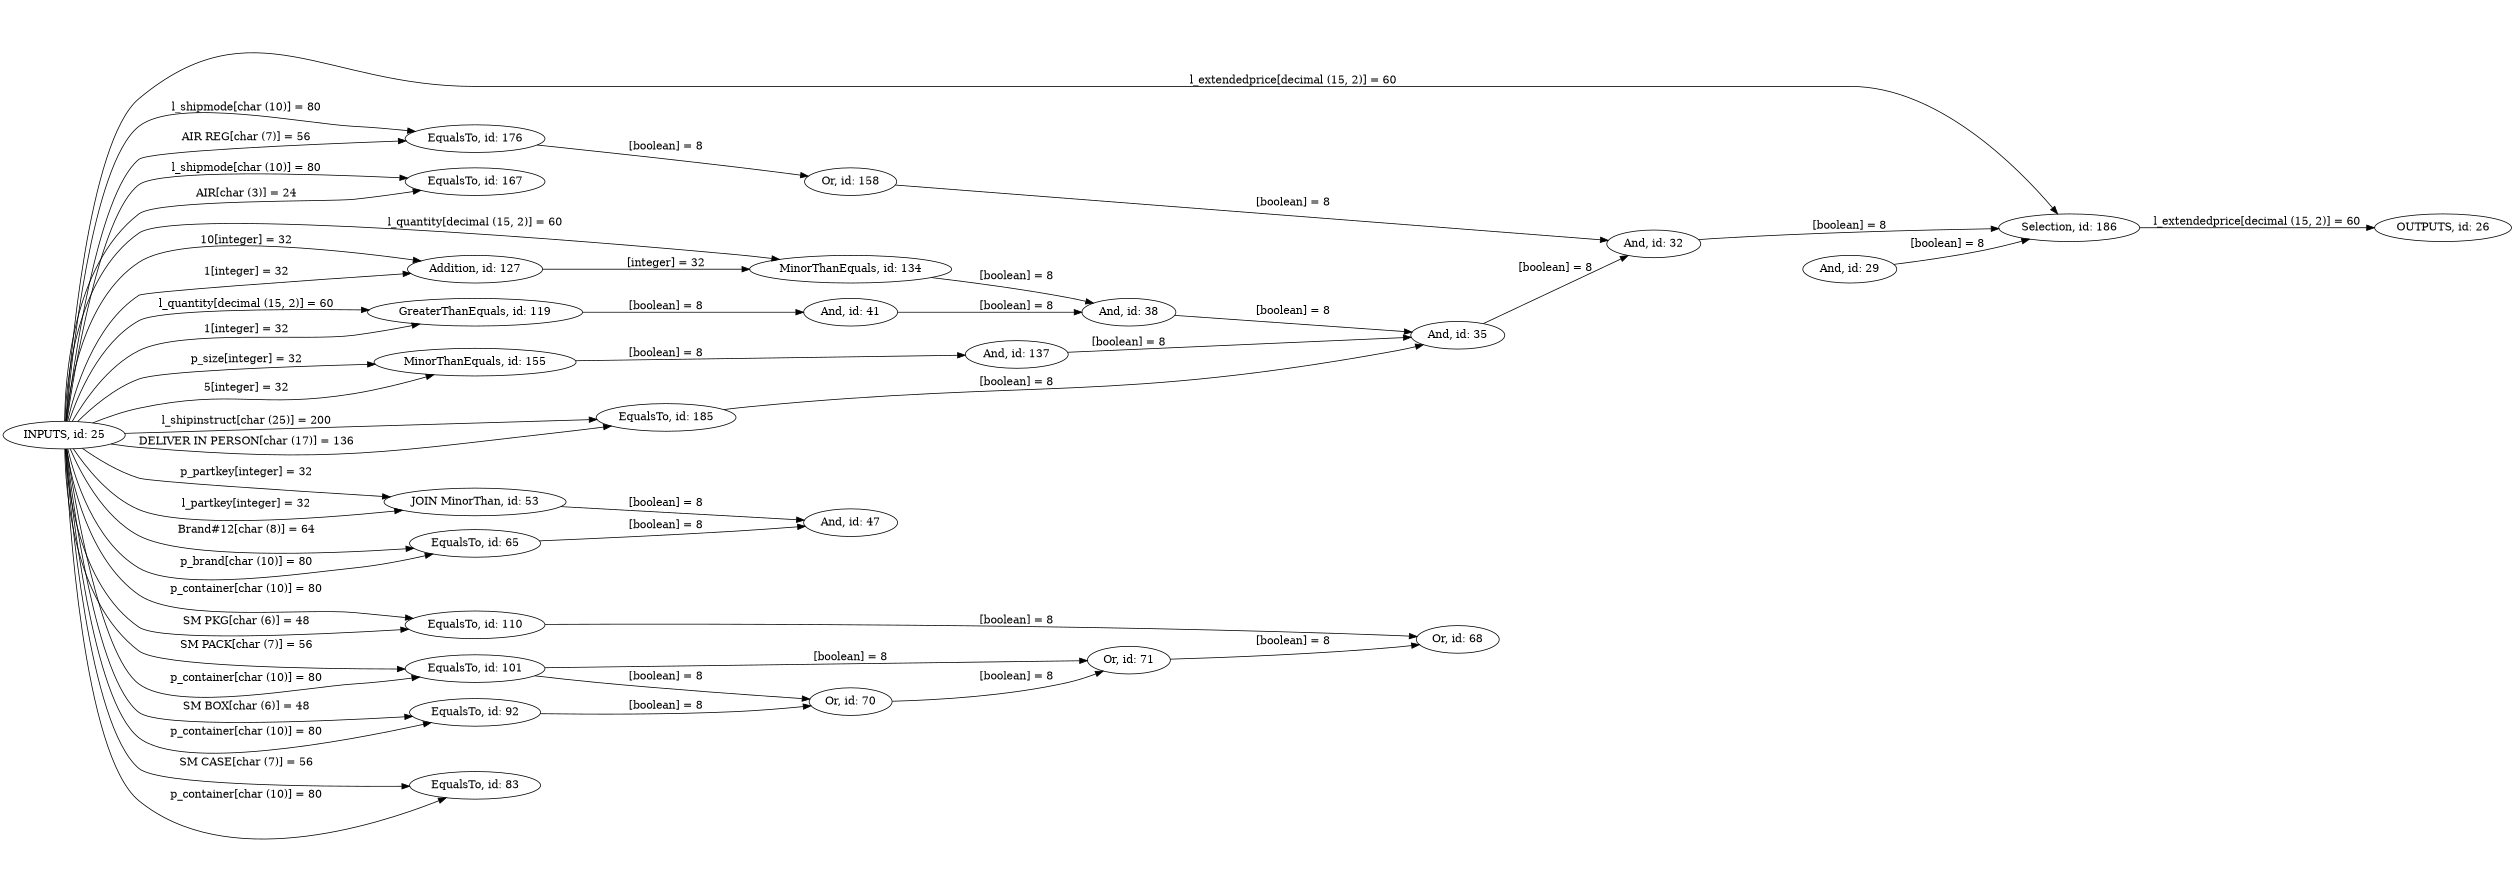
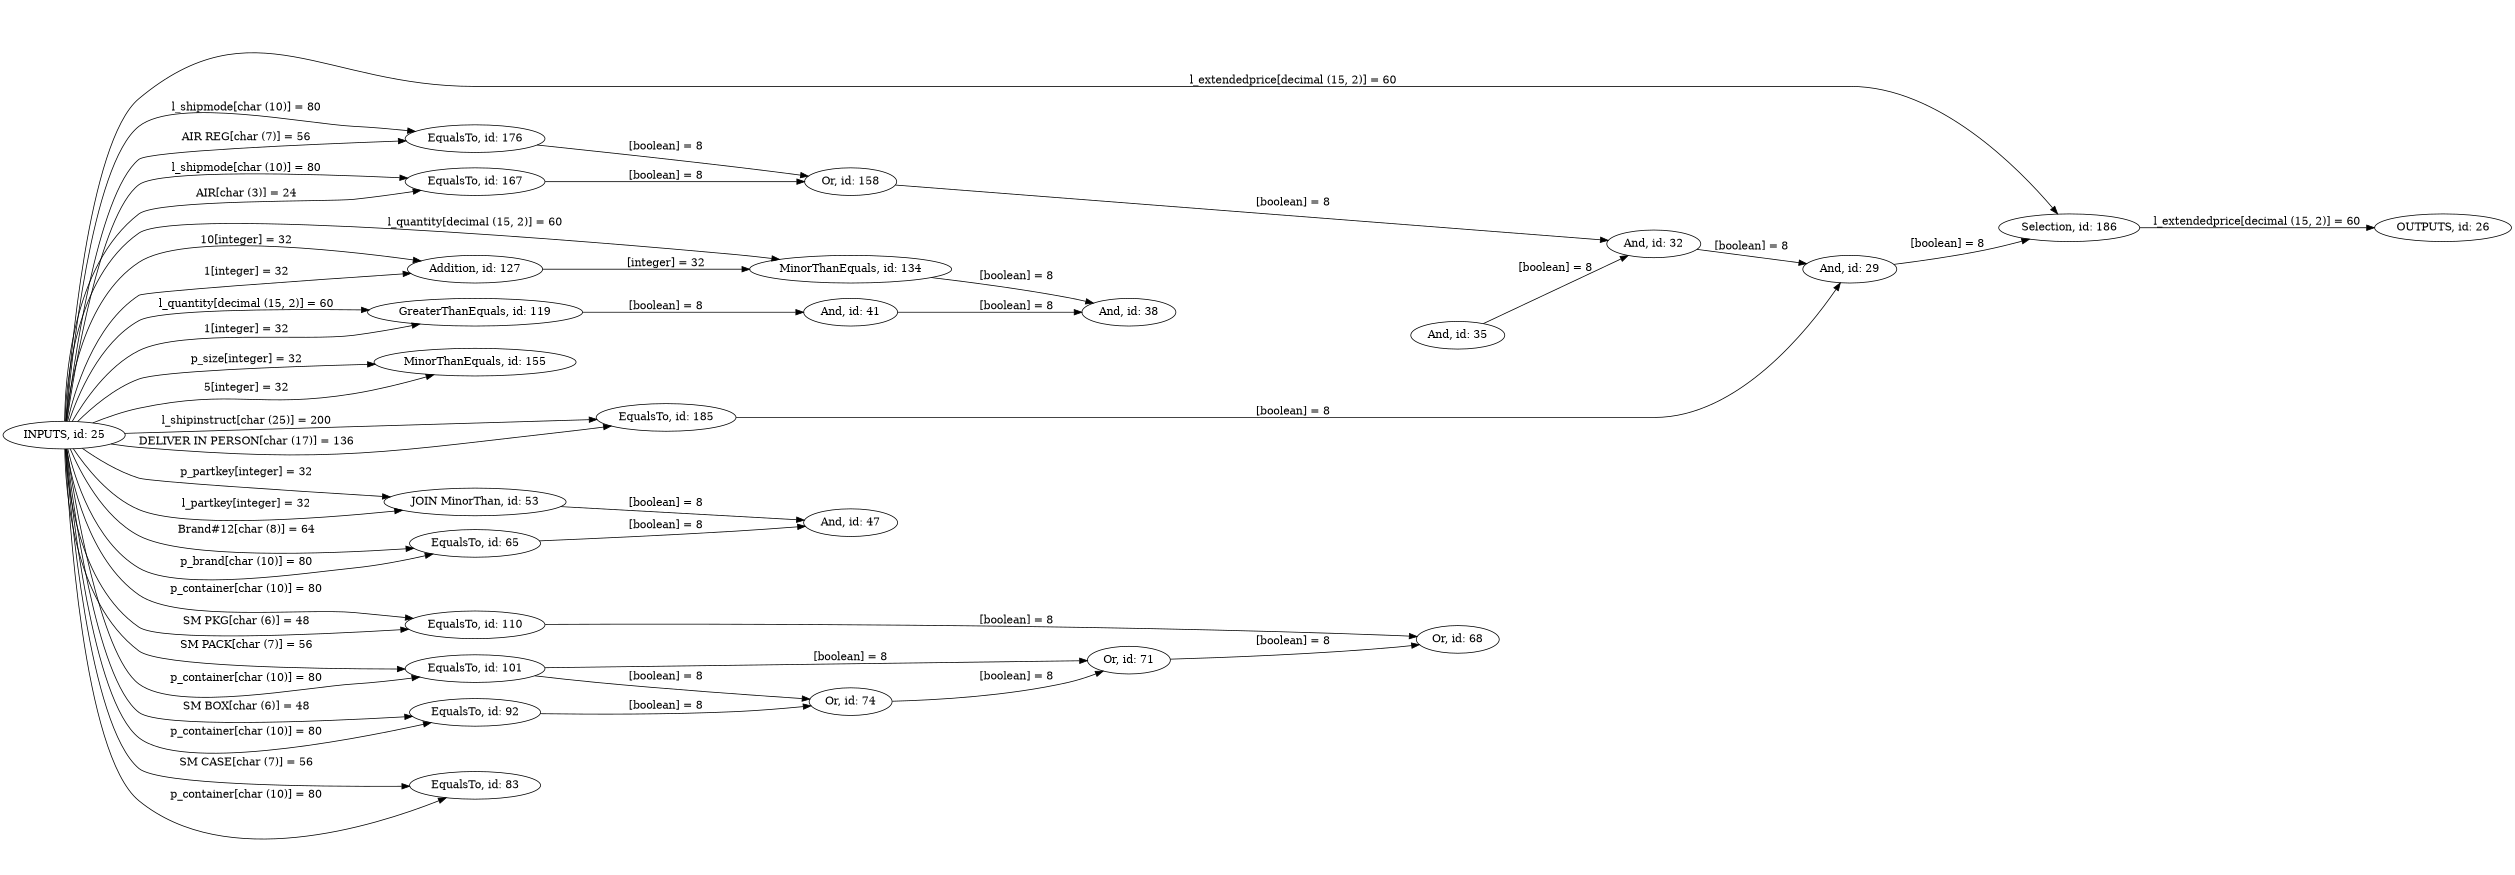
edge "EqualsTo, id: 167" -> "Or, id: 158": added, label "[boolean] = 8"
edge "And, id: 32" -> "Selection, id: 186": now "And, id: 32" -> "And, id: 29"
edge "And, id: 38" -> "And, id: 35": removed, label "[boolean] = 8"
node "And, id: 137": removed
edge "EqualsTo, id: 185" -> "And, id: 35": now "EqualsTo, id: 185" -> "And, id: 29"
node "Or, id: 70": label "Or, id: 70" -> "Or, id: 74"
